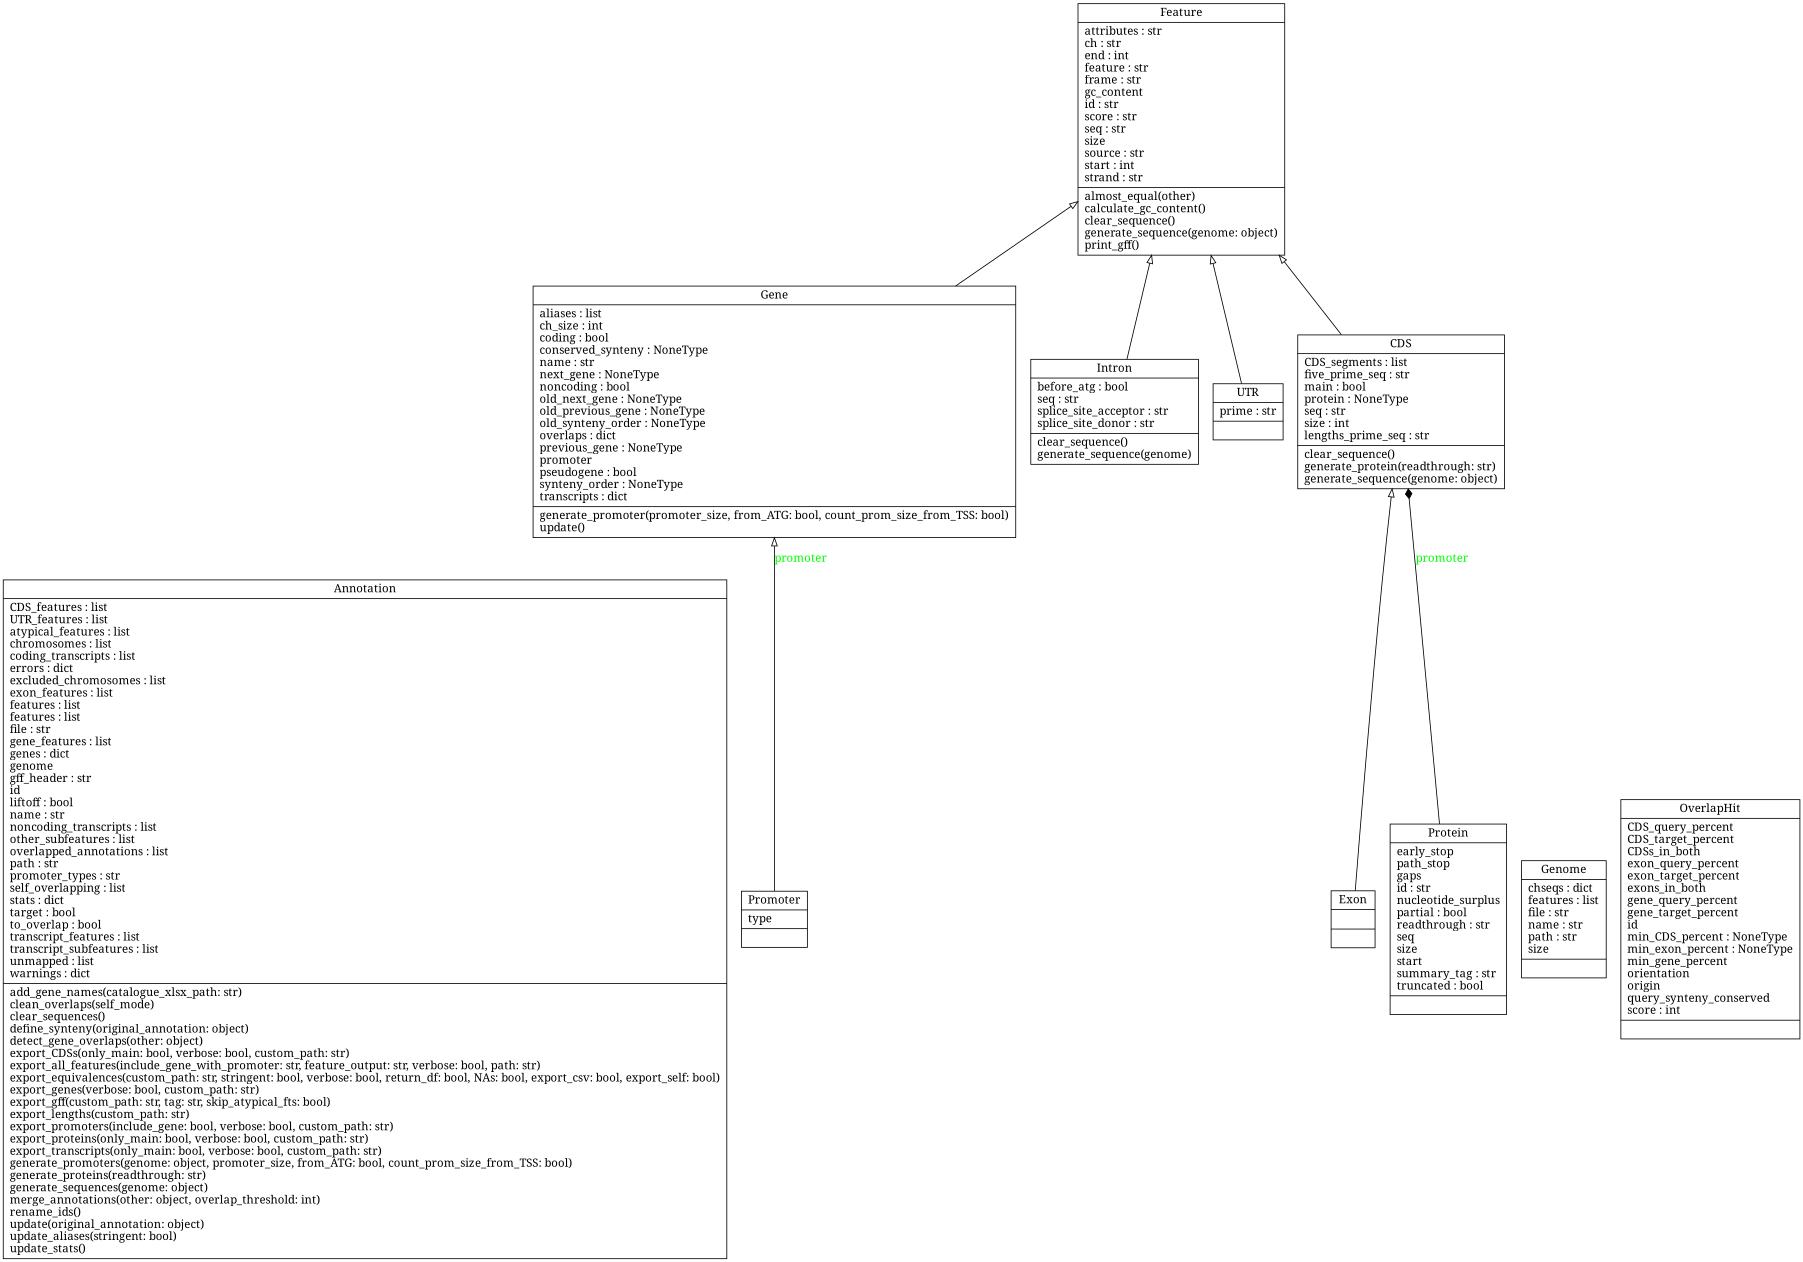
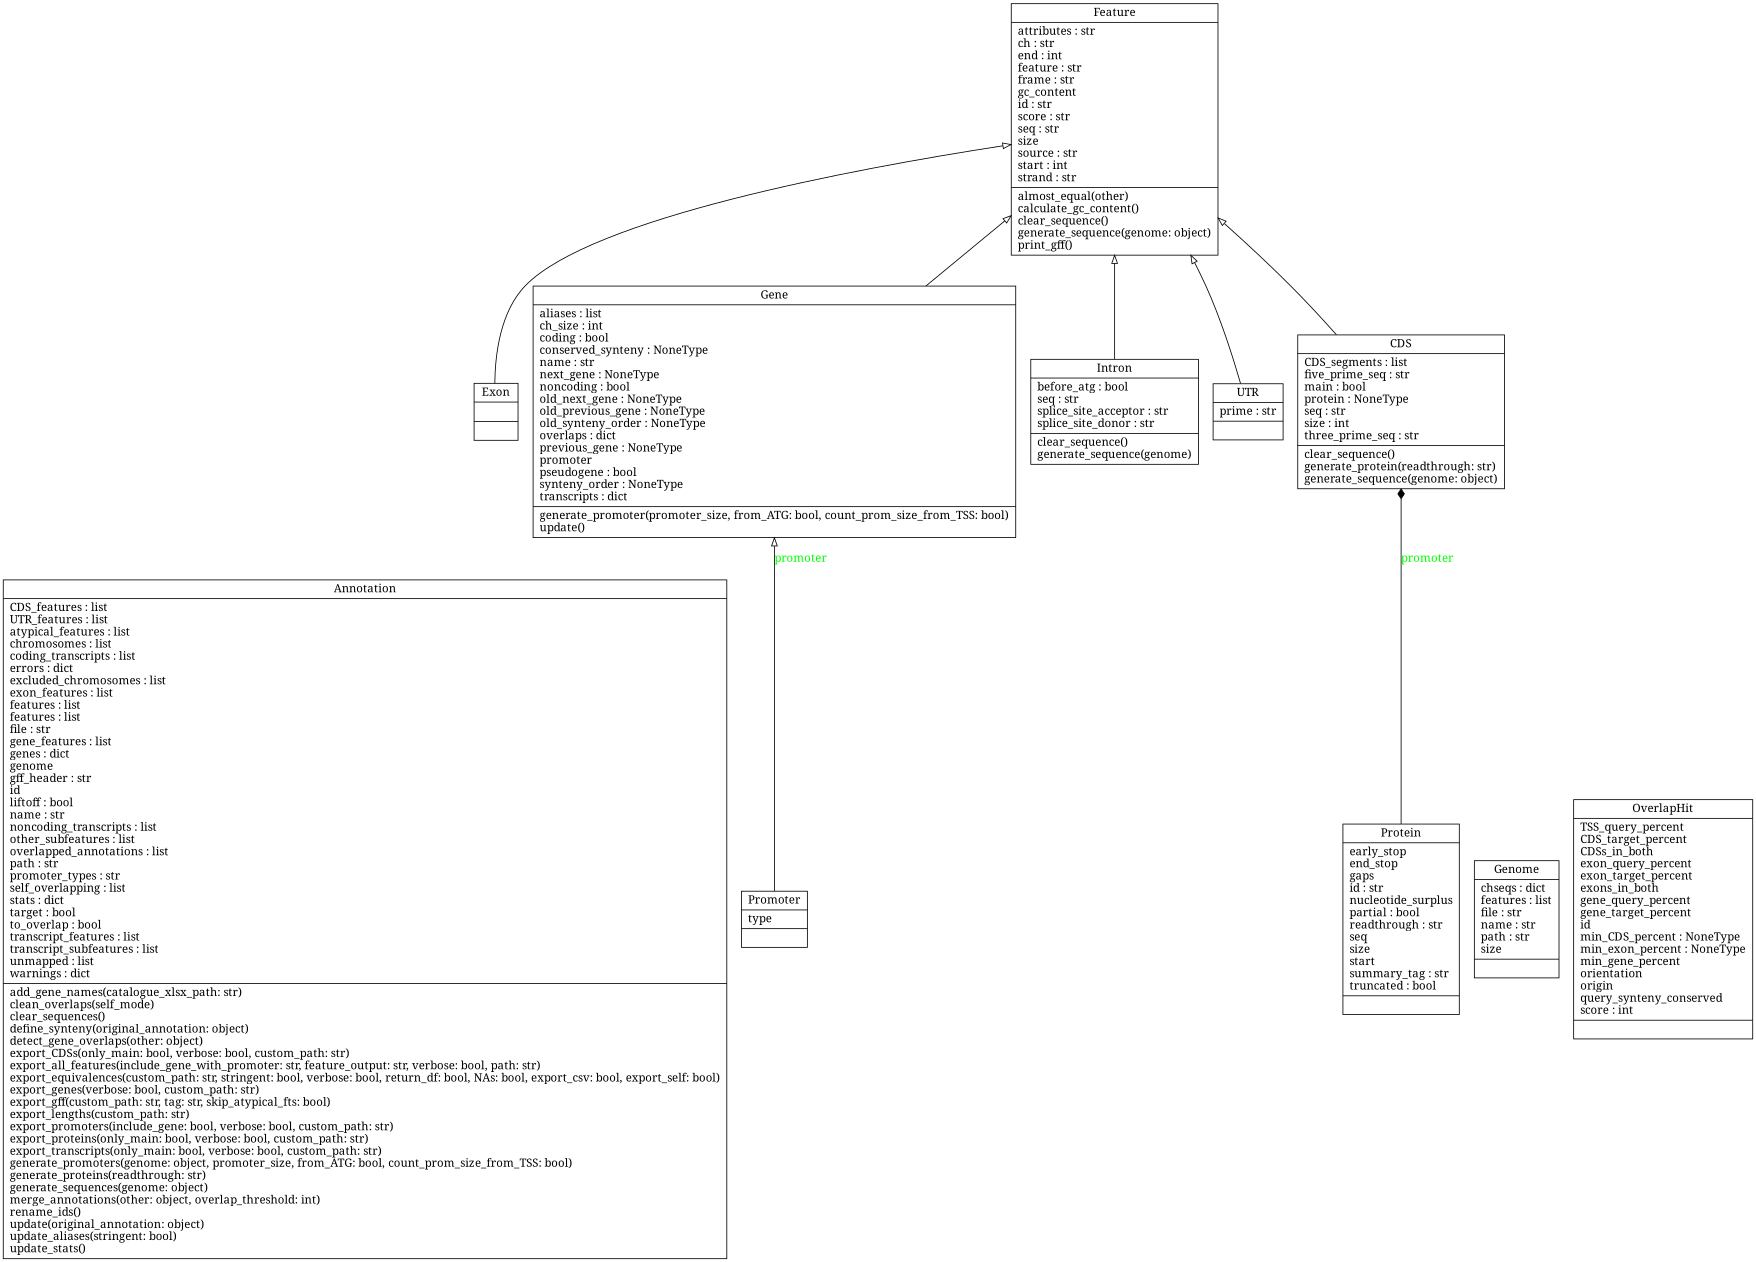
node "CDS": text "lengths_prime_seq : str" -> "three_prime_seq : str"
edge "Exon" -> "CDS": now "Exon" -> "Feature"
node "OverlapHit": text "CDS_query_percent" -> "TSS_query_percent"
node "Protein": text "path_stop" -> "end_stop"
